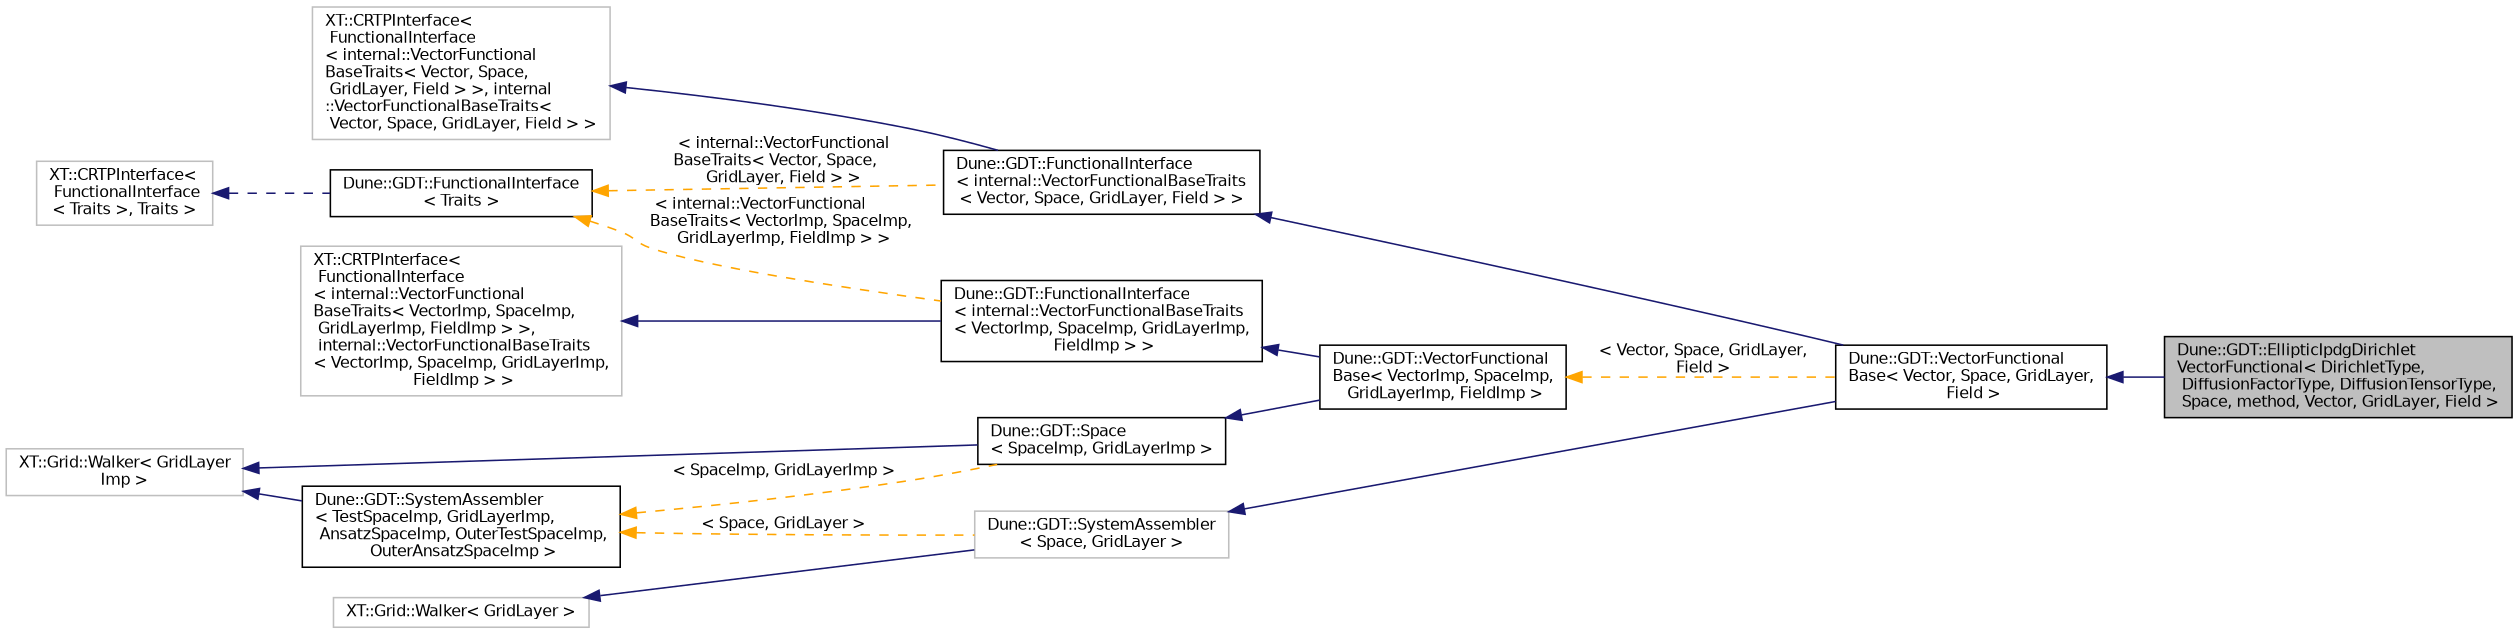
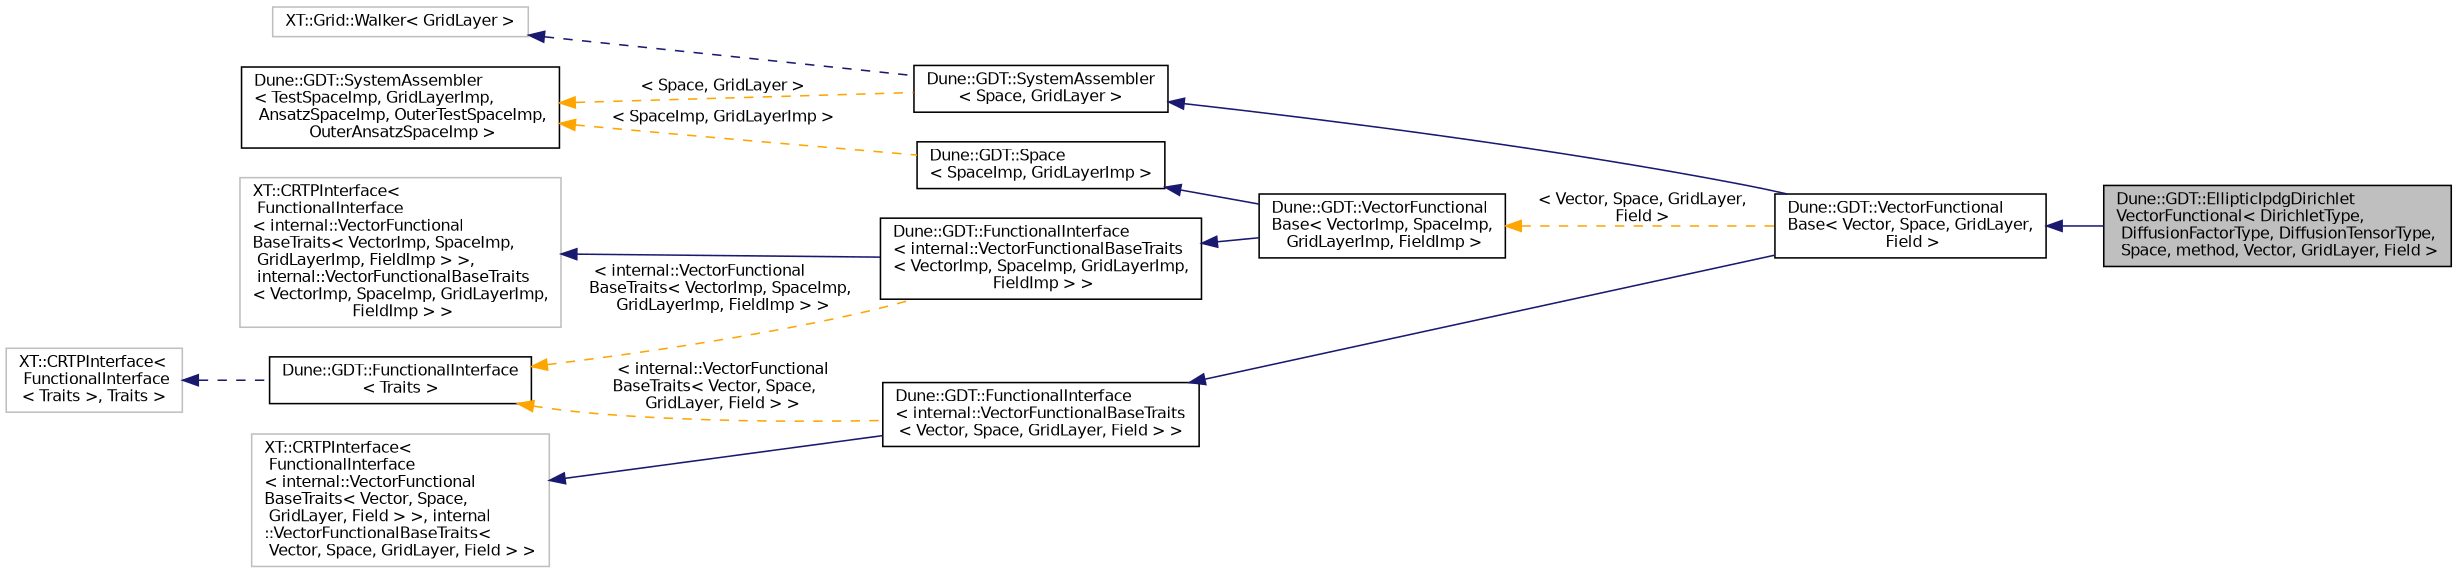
node "XT::Grid::Walker< GridLayer Imp >": removed
node "Dune::GDT::SystemAssembler < Space, GridLayer >": color grey75 -> black
edge "Dune::GDT::SystemAssembler < Space, GridLayer >" -> "XT::Grid::Walker< GridLayer >": style solid -> dashed
